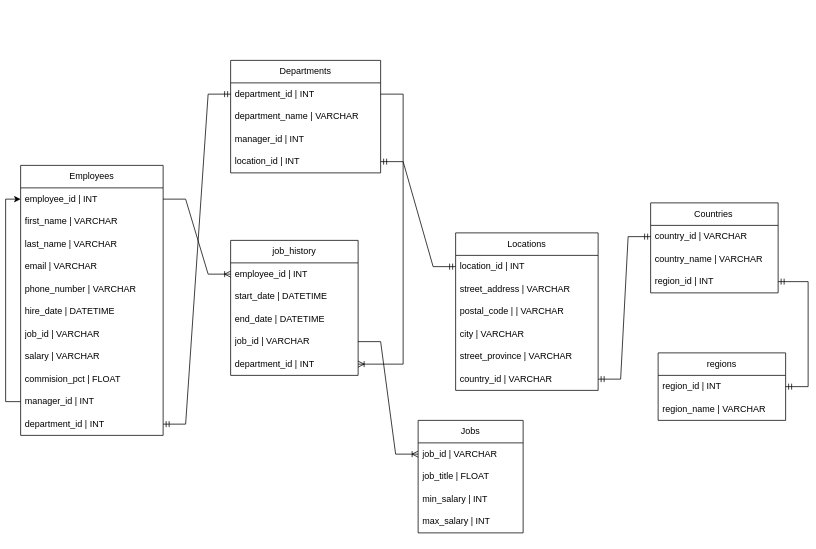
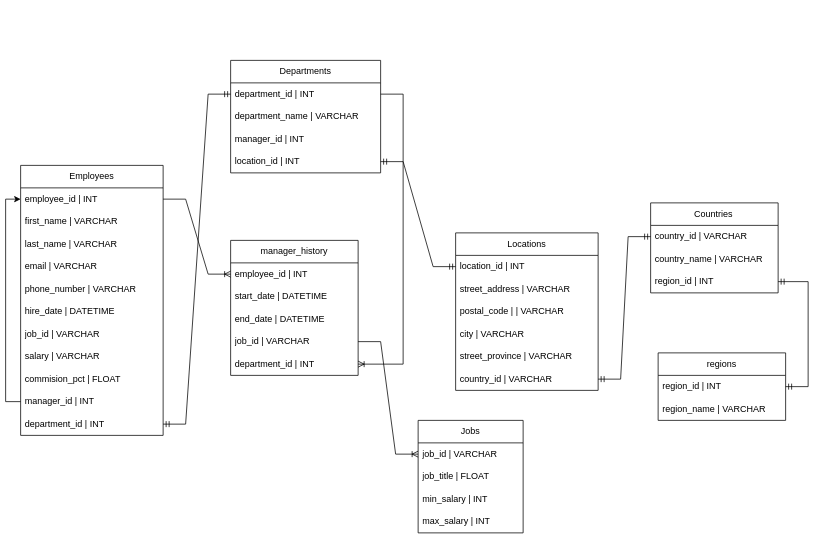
node "job_history": label "job_history" -> "manager_history"
